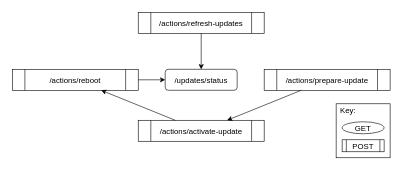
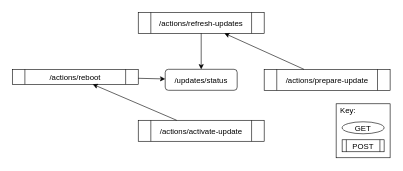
node "/actions/reboot": size 126x21 -> 126x15
edge "/actions/prepare-update" -> "/actions/activate-update": now "/actions/prepare-update" -> "/actions/refresh-updates"
